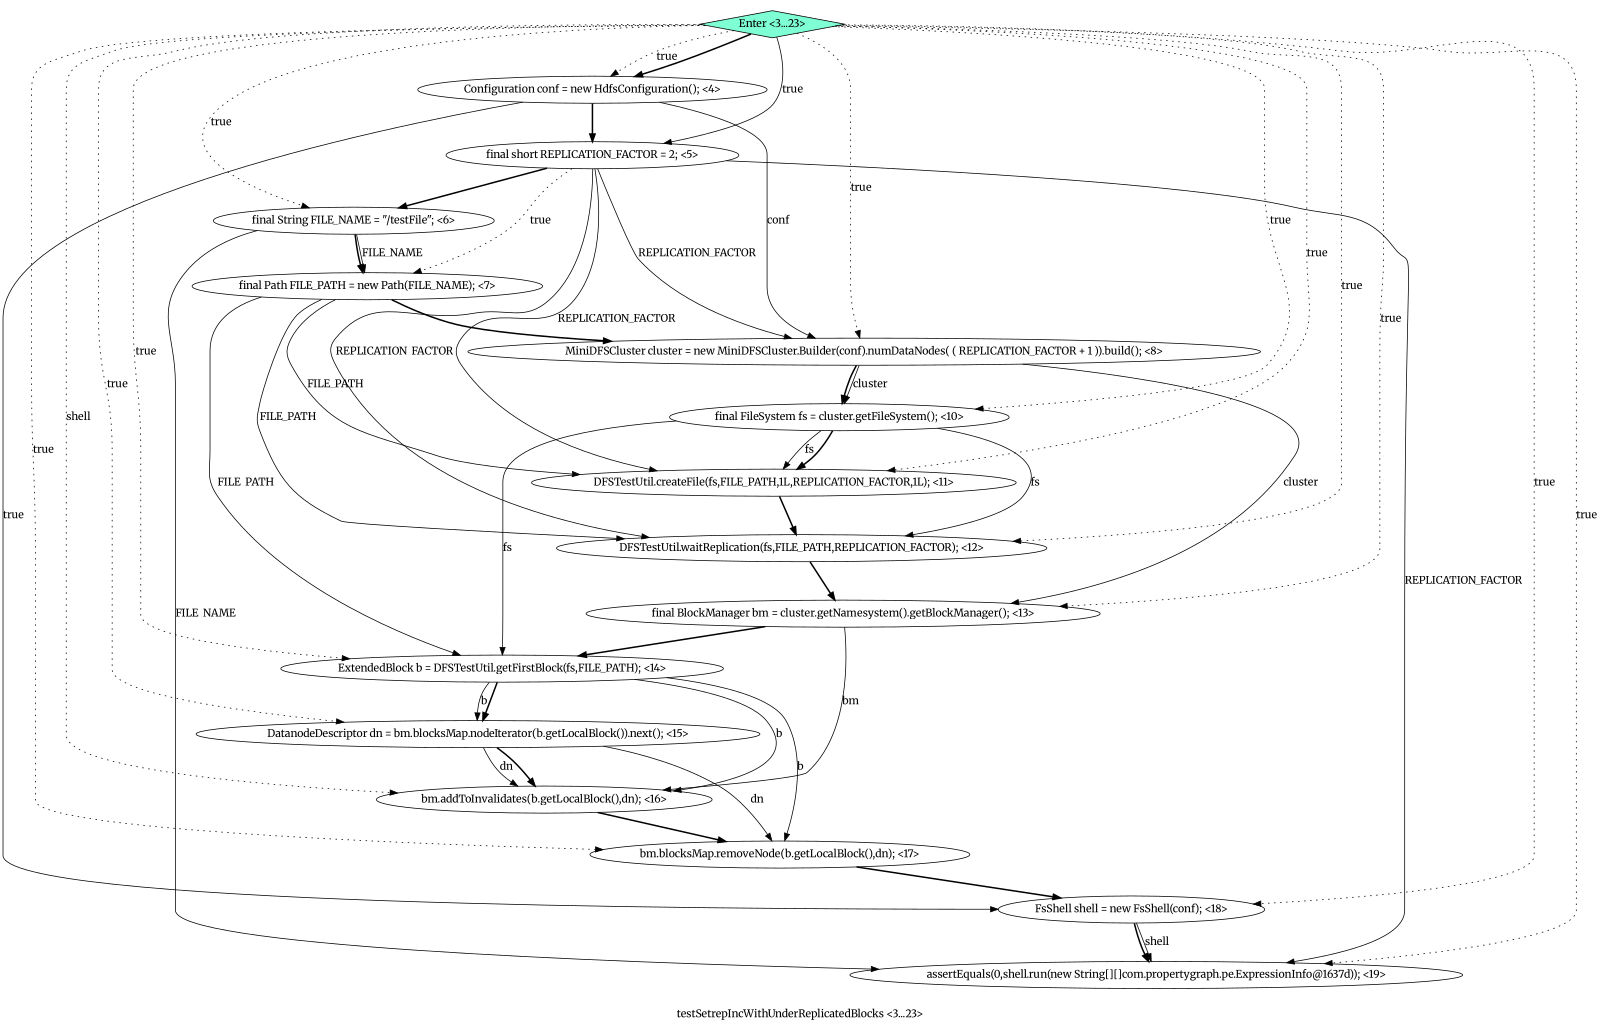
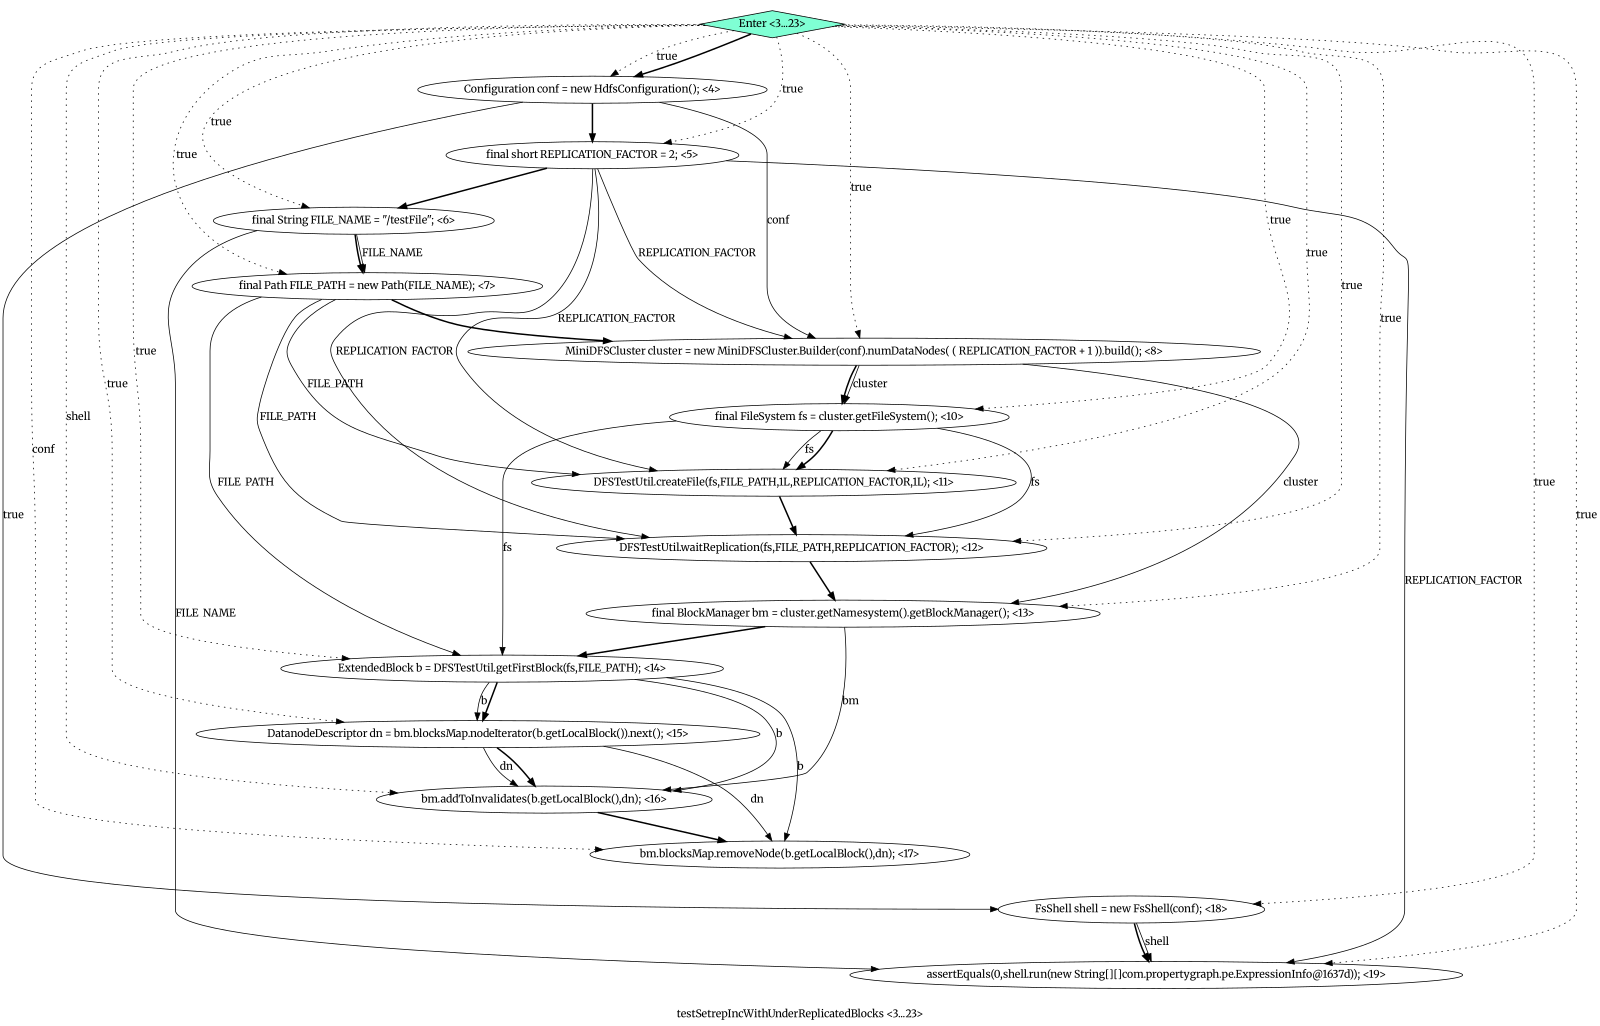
edge "Enter <3...23>" -> "final short REPLICATION_FACTOR = 2; <5>": style solid -> dotted
edge "final short REPLICATION_FACTOR = 2; <5>" -> "final Path FILE_PATH = new Path(FILE_NAME); <7>": now "Enter <3...23>" -> "final Path FILE_PATH = new Path(FILE_NAME); <7>"
edge "Enter <3...23>" -> "bm.blocksMap.removeNode(b.getLocalBlock(),dn); <17>": label "true" -> "conf"
edge "bm.blocksMap.removeNode(b.getLocalBlock(),dn); <17>" -> "FsShell shell = new FsShell(conf); <18>": removed
